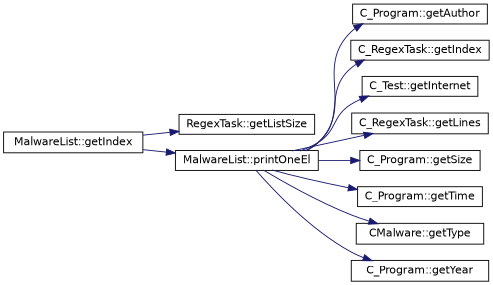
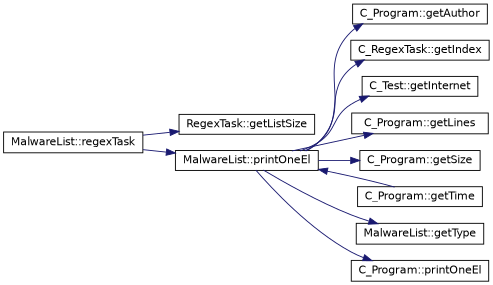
node "C_RegexTask::getLines": label "C_RegexTask::getLines" -> "C_Program::getLines"
node "MalwareList::getIndex": label "MalwareList::getIndex" -> "MalwareList::regexTask"
edge "MalwareList::printOneEl" -> "C_Program::getTime": reversed
node "CMalware::getType": label "CMalware::getType" -> "MalwareList::getType"
node "C_Program::getYear": label "C_Program::getYear" -> "C_Program::printOneEl"
